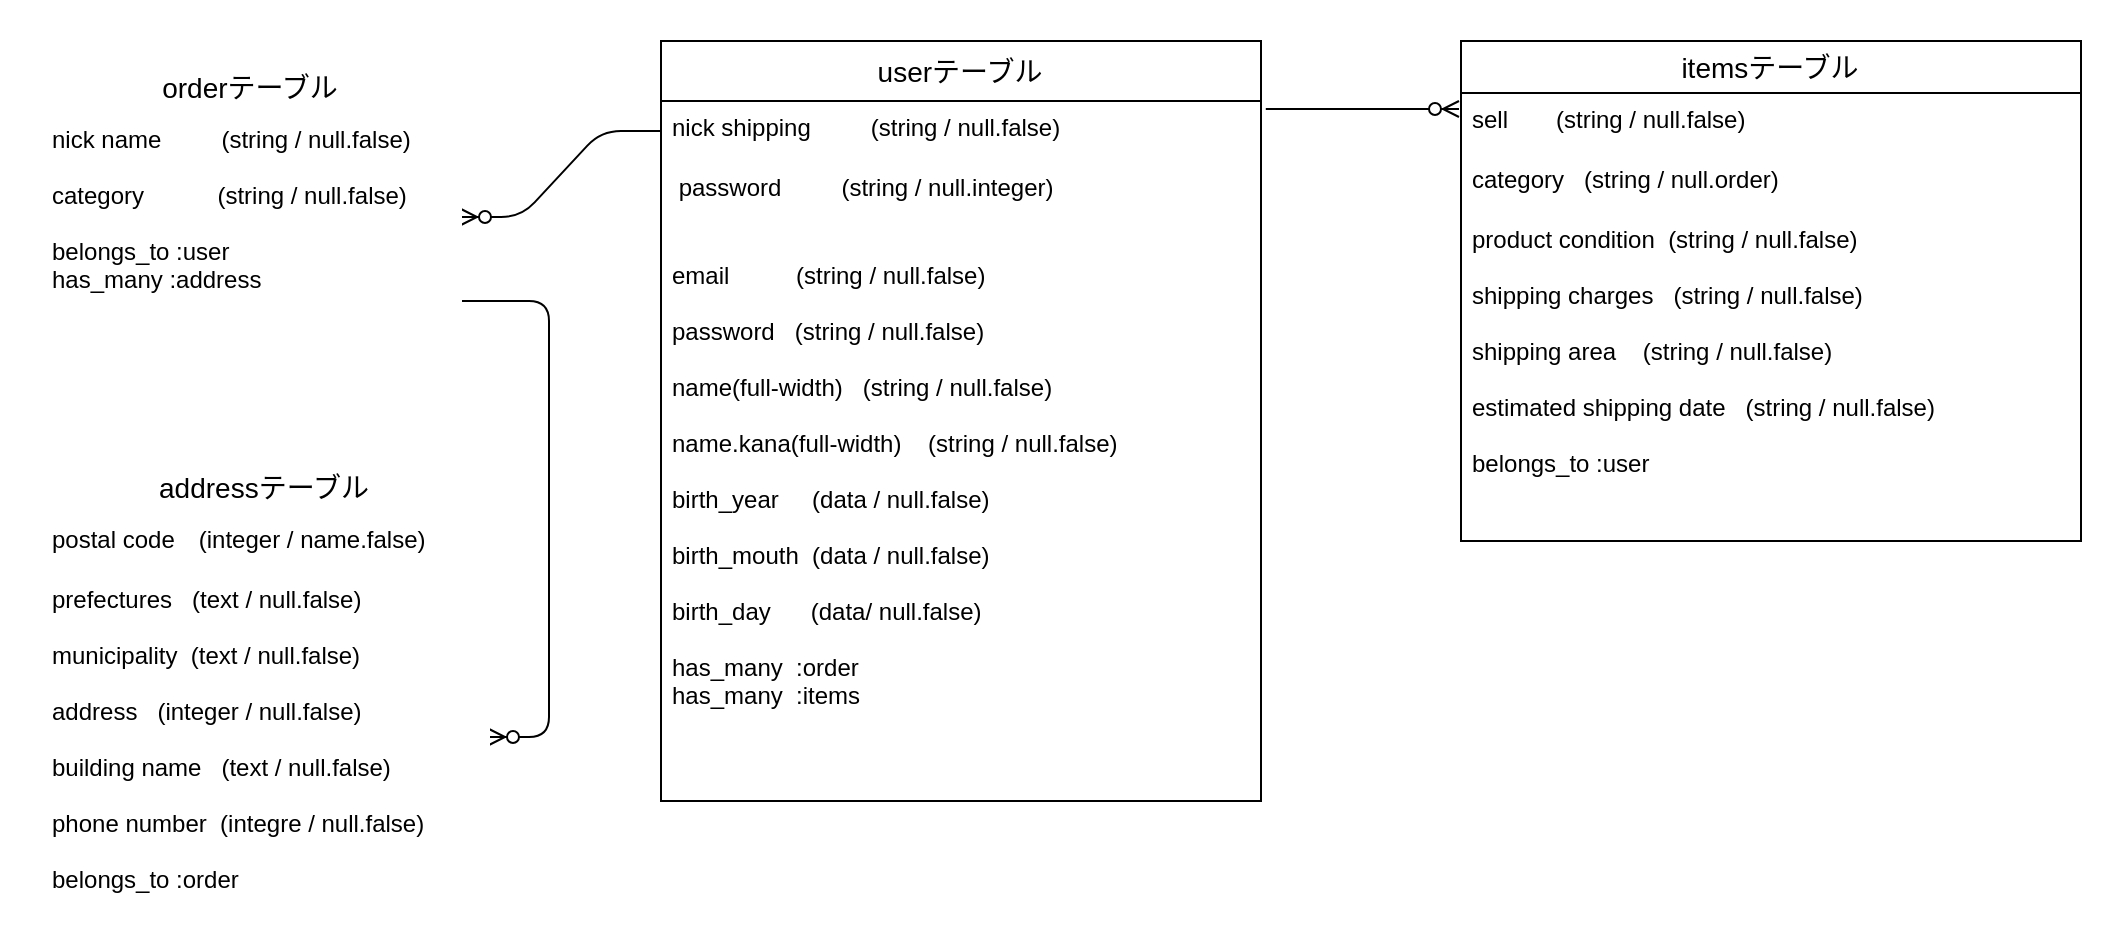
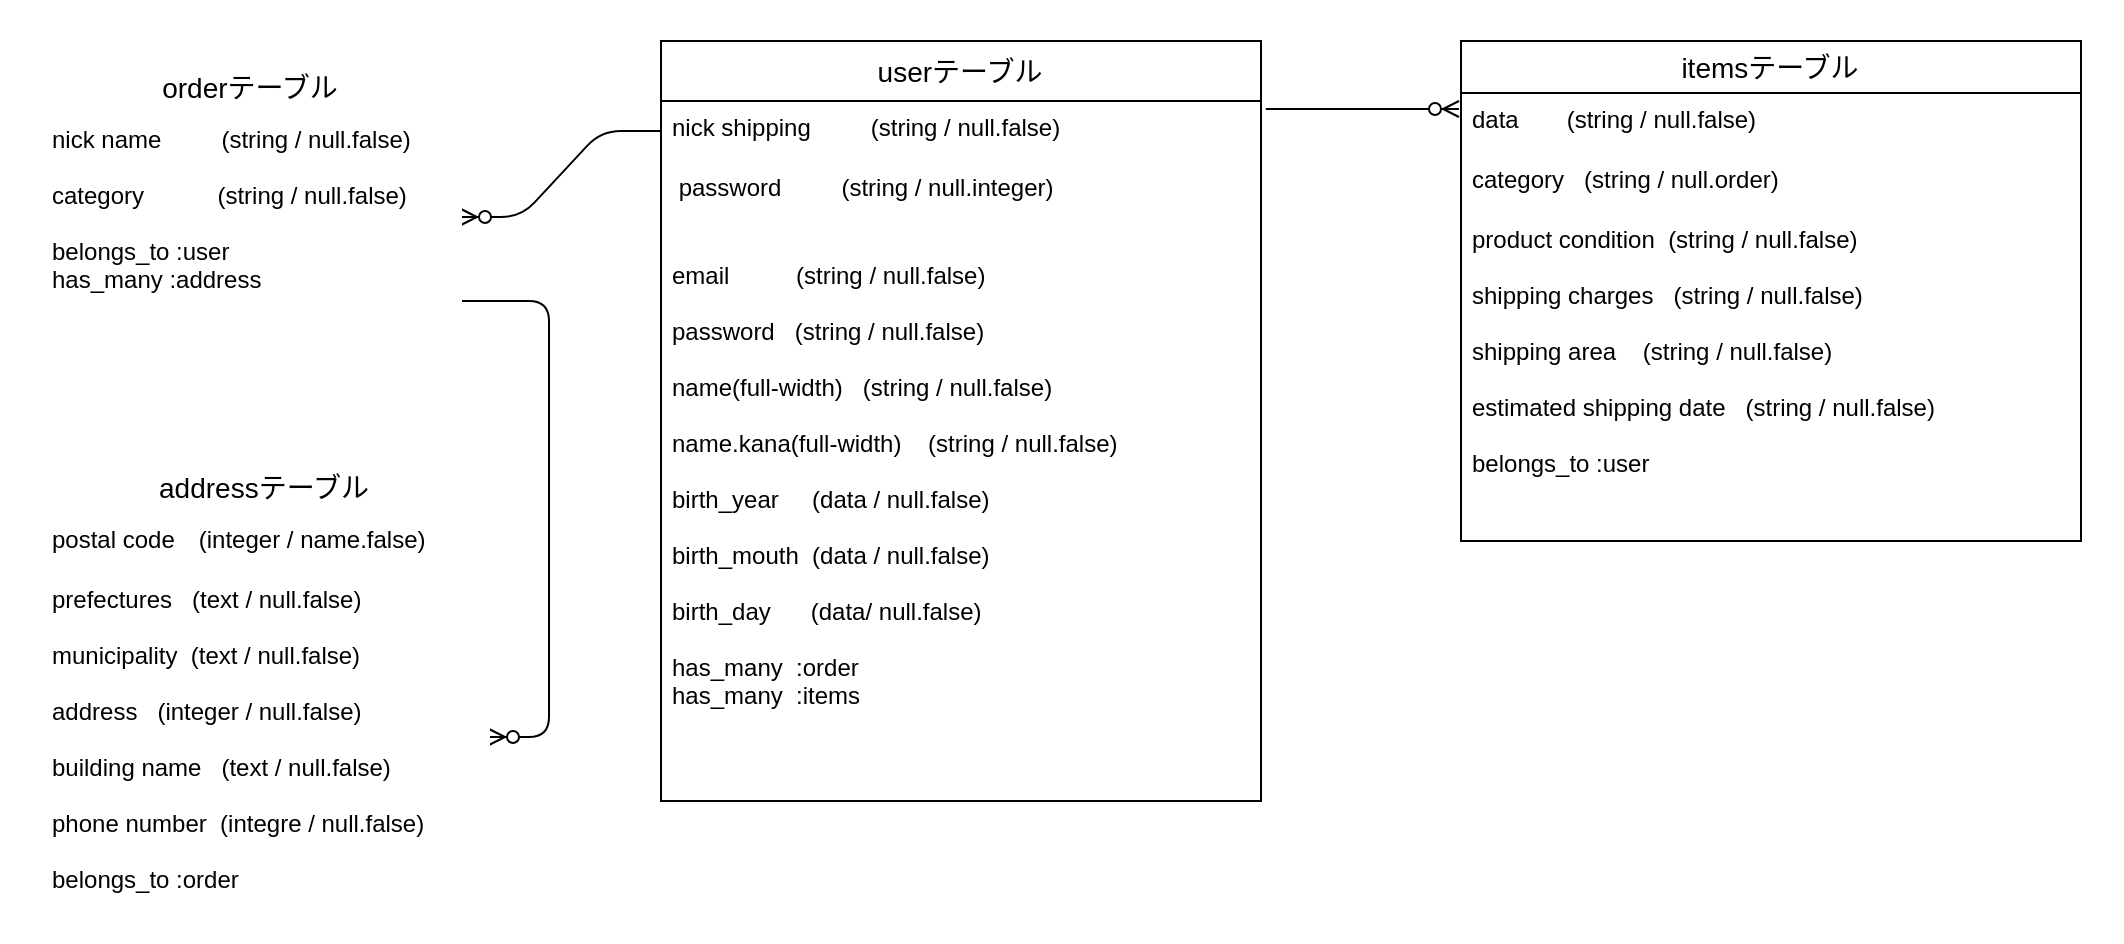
node "sell (string / null.false)": label "sell (string / null.false)" -> "data (string / null.false)"
